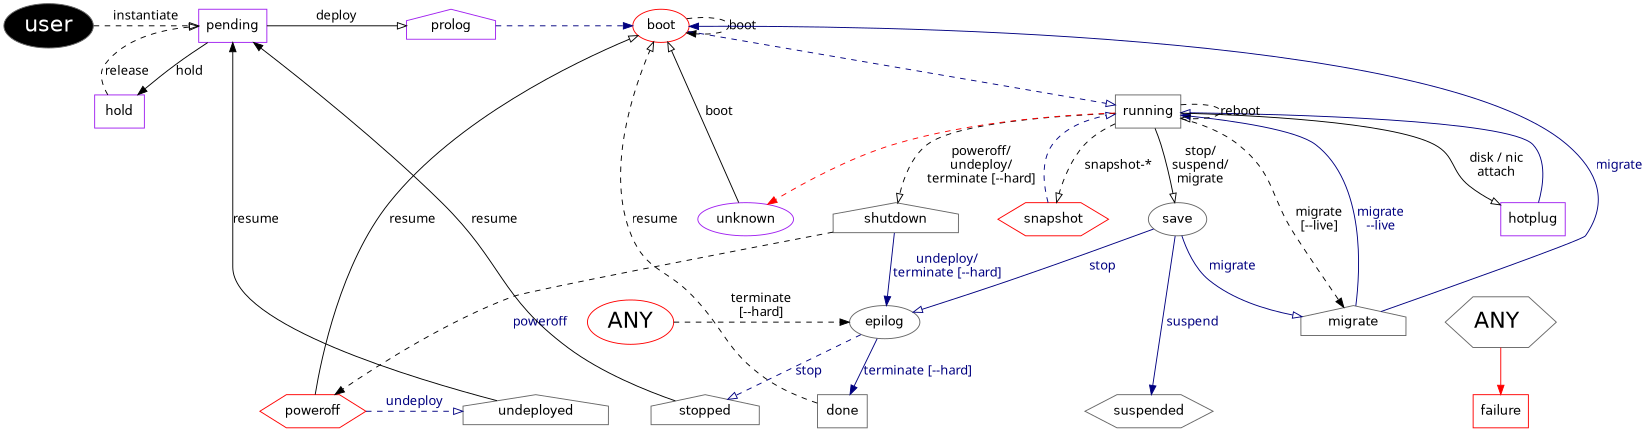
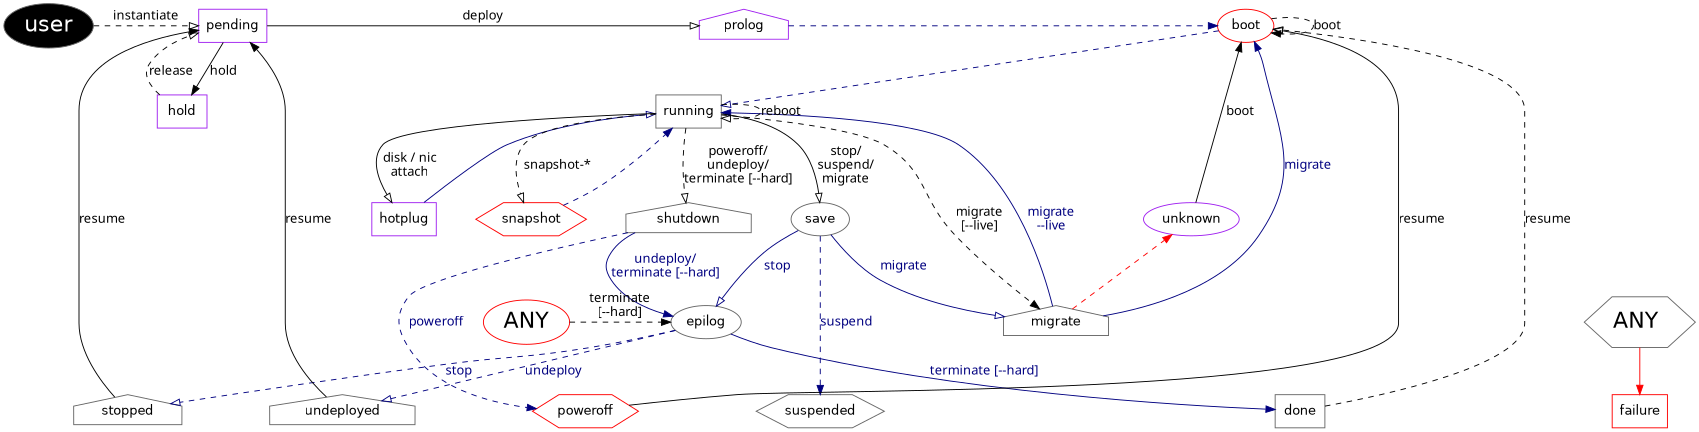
edge "unknown" -> "boot": arrowhead onormal -> normal
edge "running" -> "unknown": now "migrate" -> "unknown"
edge "snapshot" -> "running": arrowhead onormal -> normal
edge "shutdown" -> "poweroff": color black -> navy
edge "save" -> "suspended": style solid -> dashed
edge "poweroff" -> "undeployed": now "epilog" -> "undeployed"
